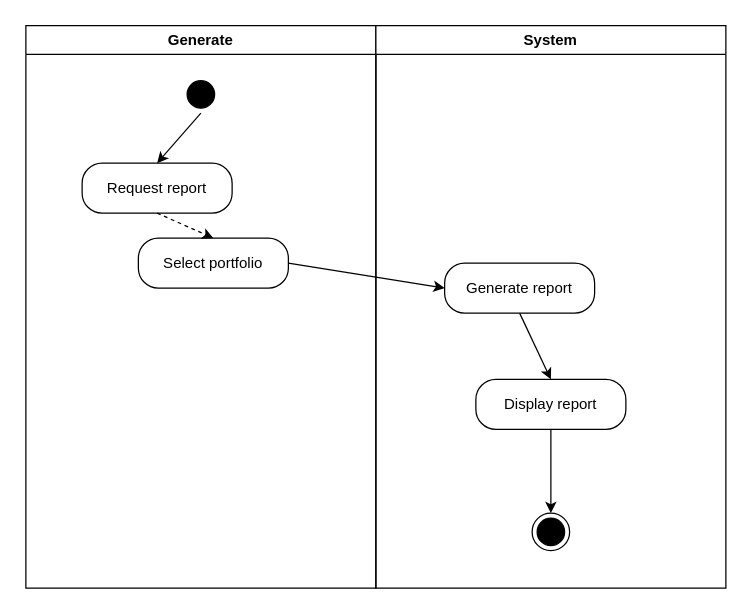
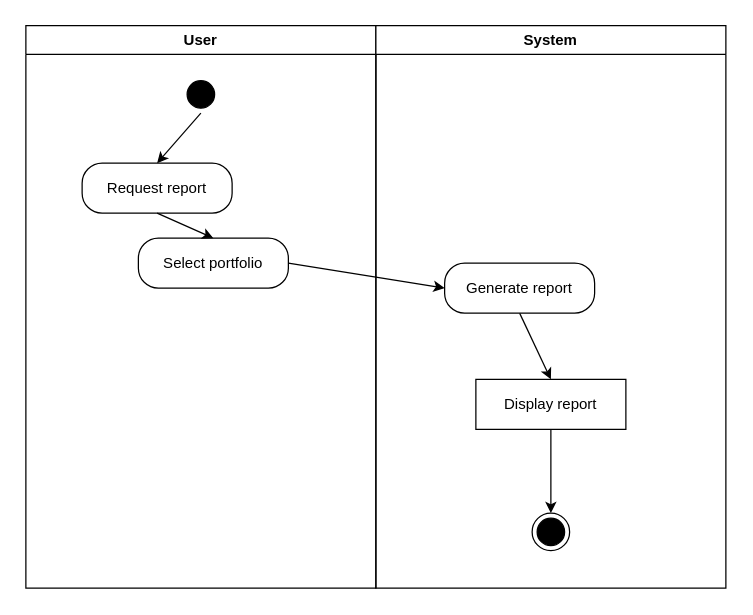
node "Generate": label "Generate" -> "User"
edge "Request report" -> "Select portfolio": style dashed -> solid
node "Display report": shape rounded rectangle -> rectangle
